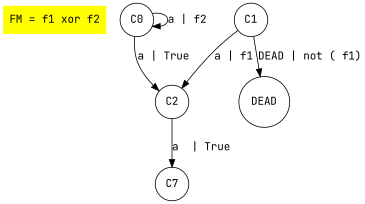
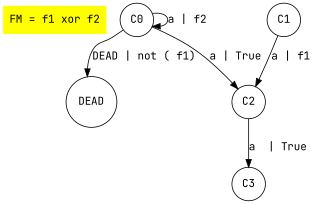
edge "C1" -> "DEAD": now "C0" -> "DEAD"
node "C7": label "C7" -> "C3"
